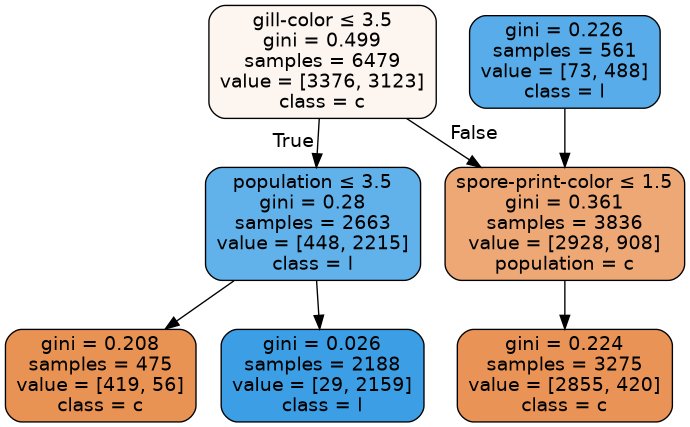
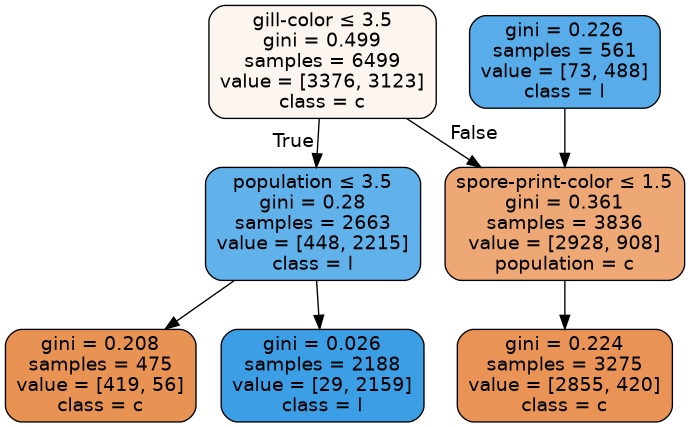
node "gill-color ≤ 3.5": text "samples = 6479" -> "samples = 6499"
